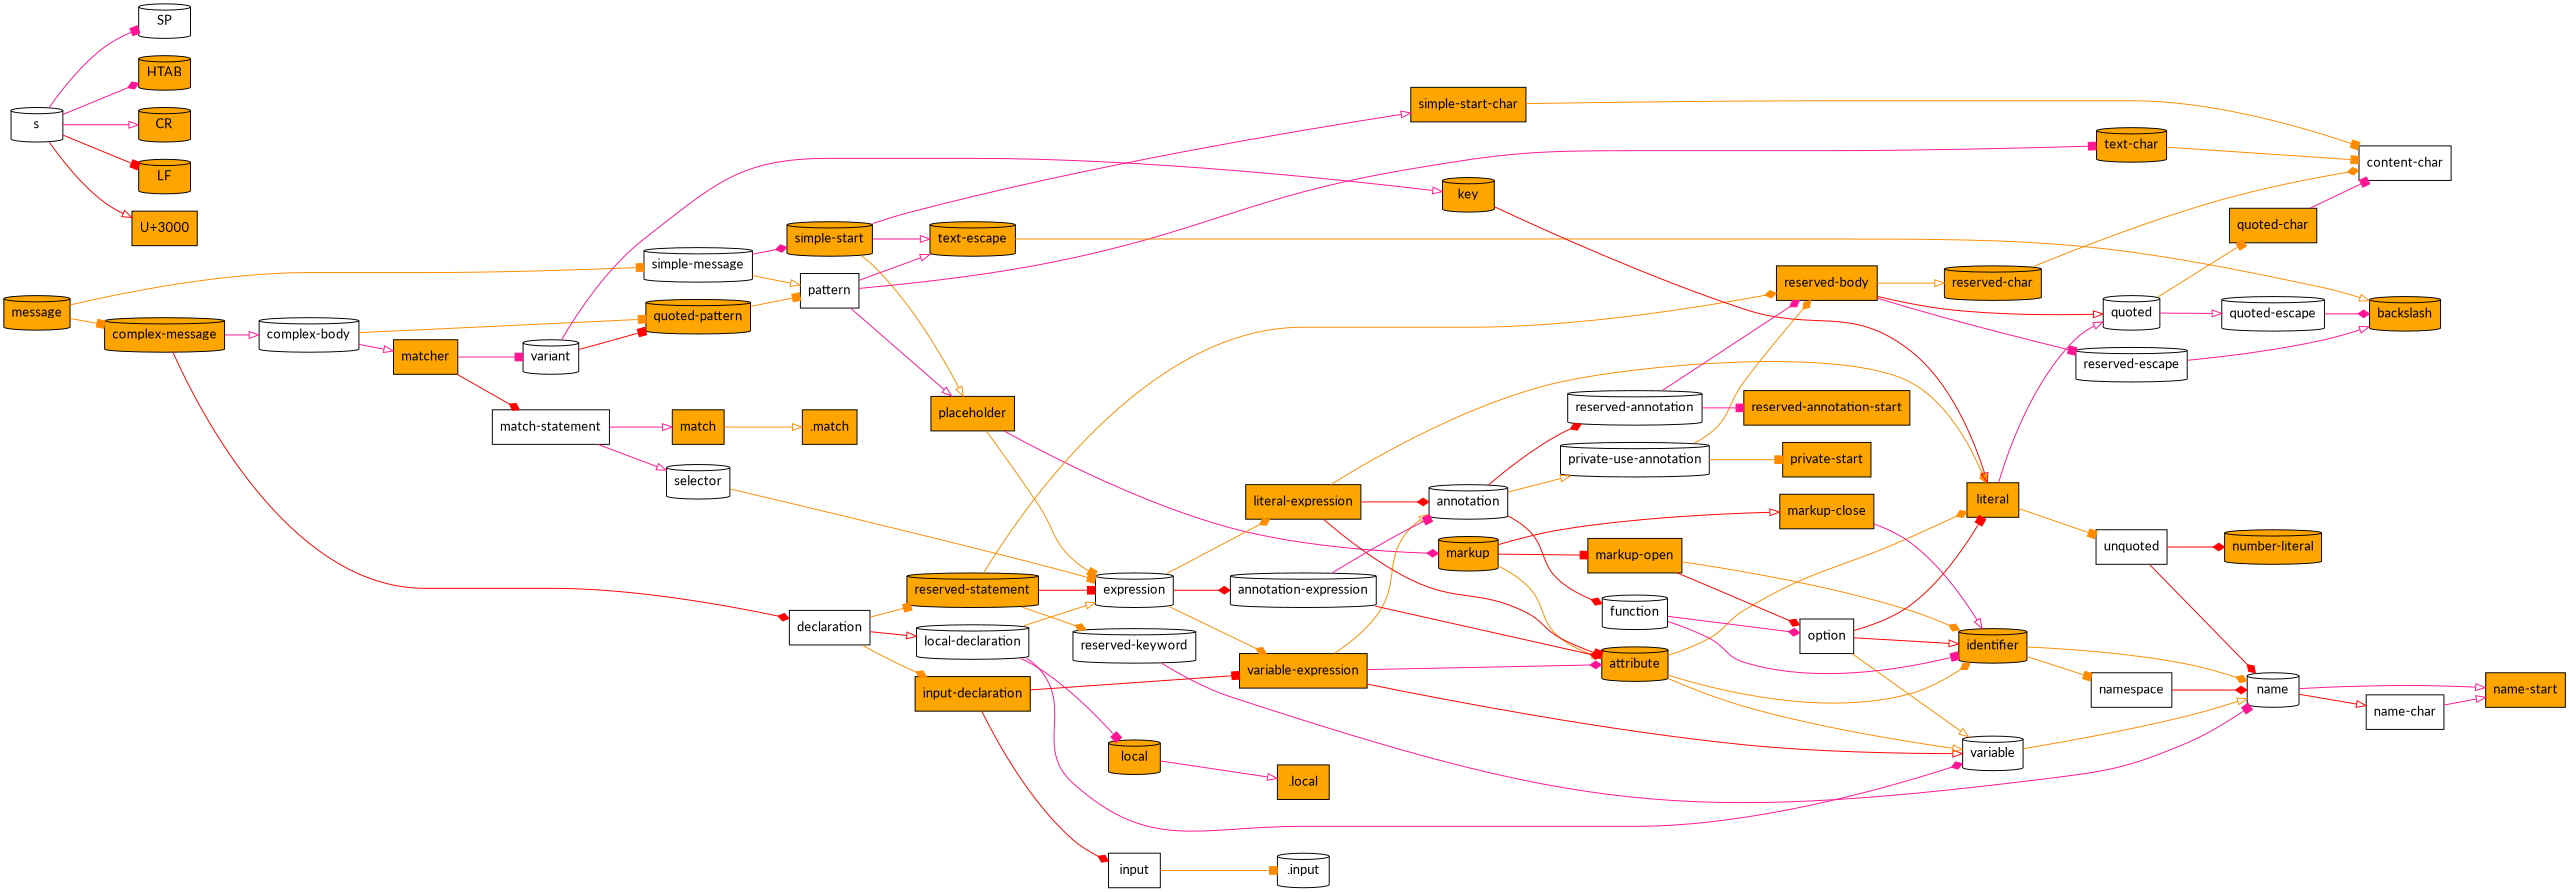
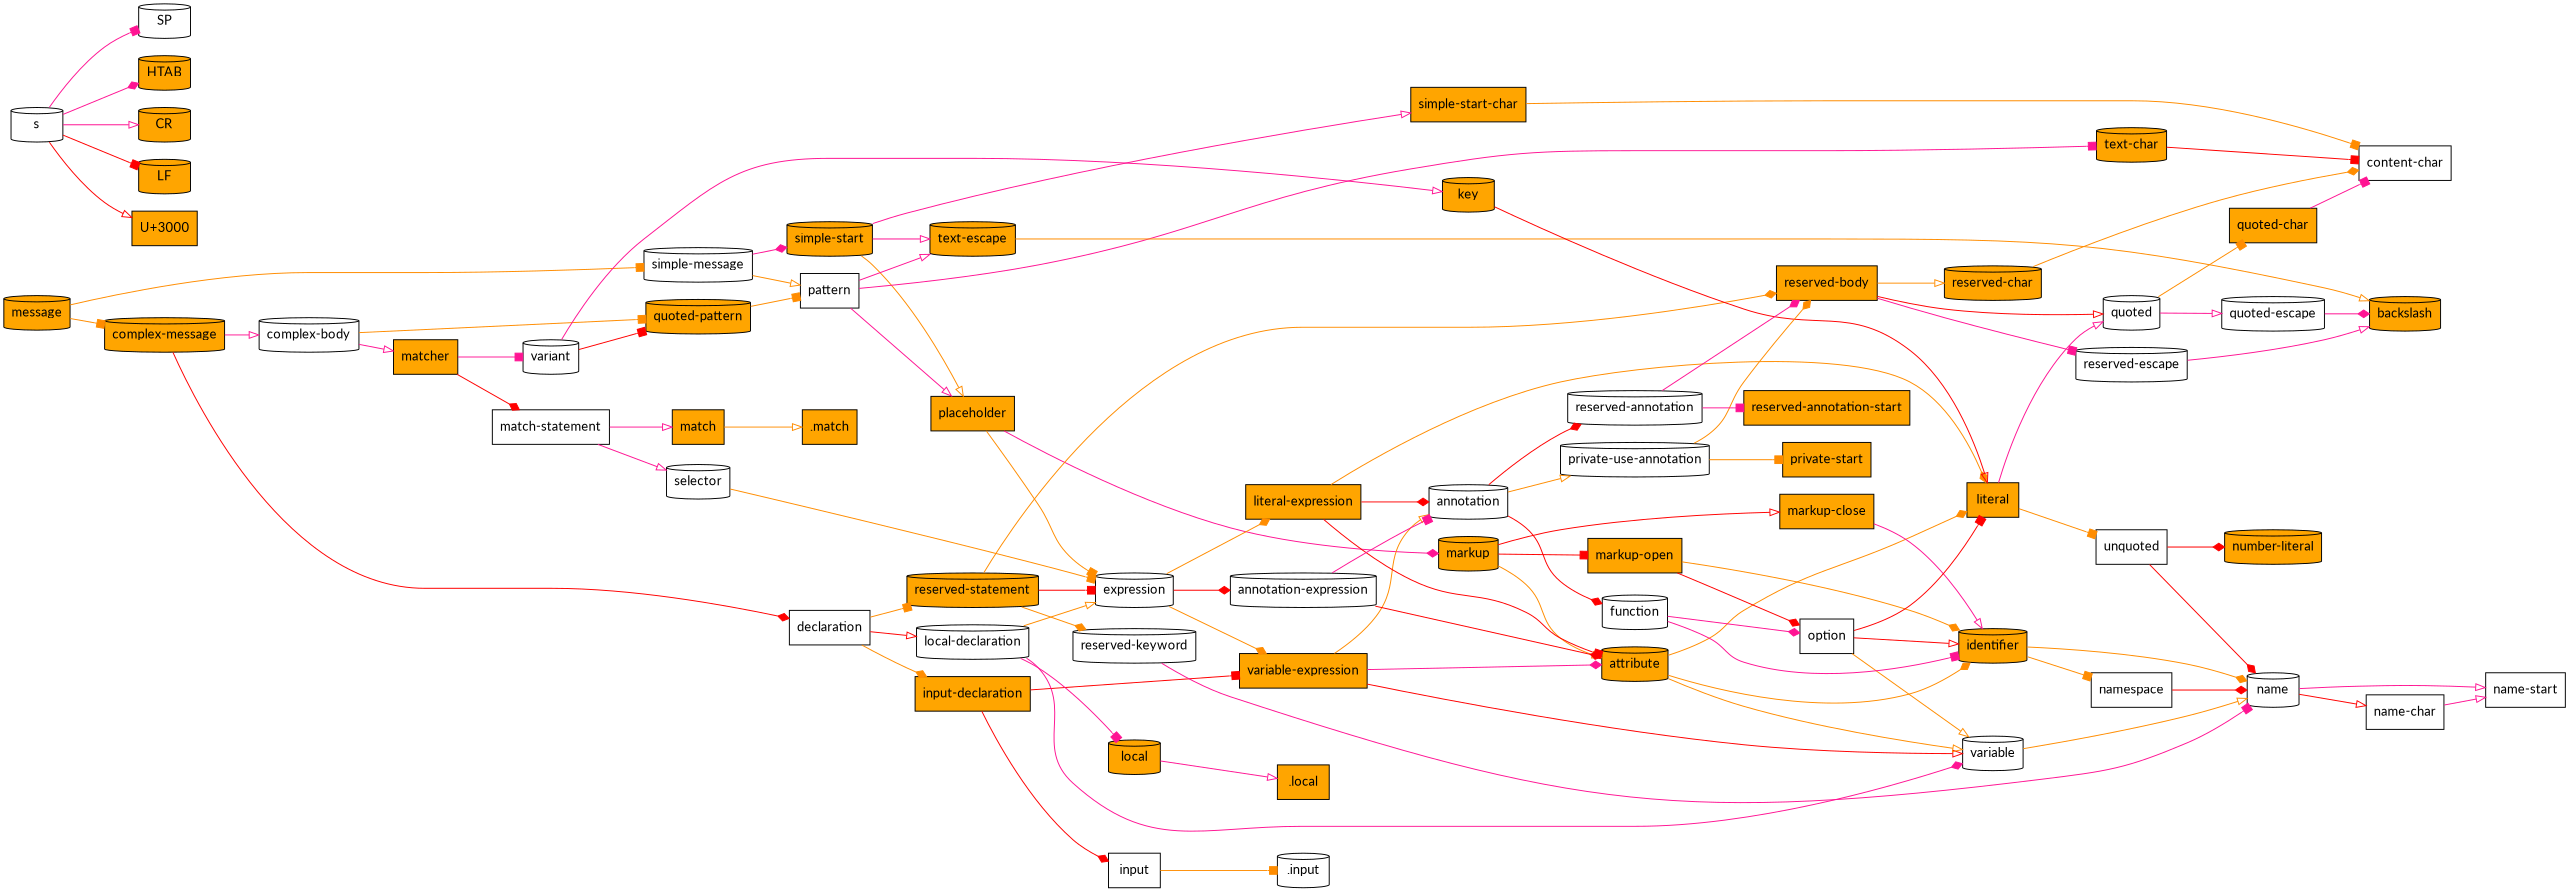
edge "text-char" -> "content-char": color darkorange -> red
node "name-start": fillcolor orange -> white
